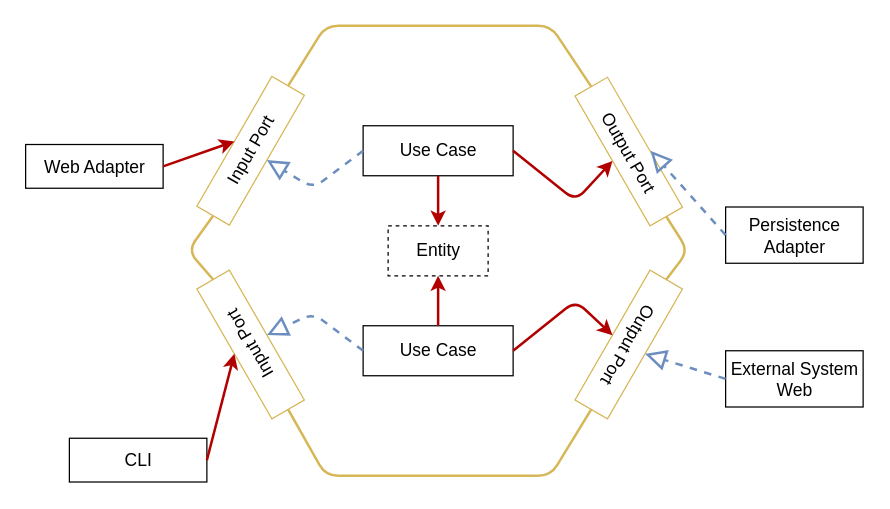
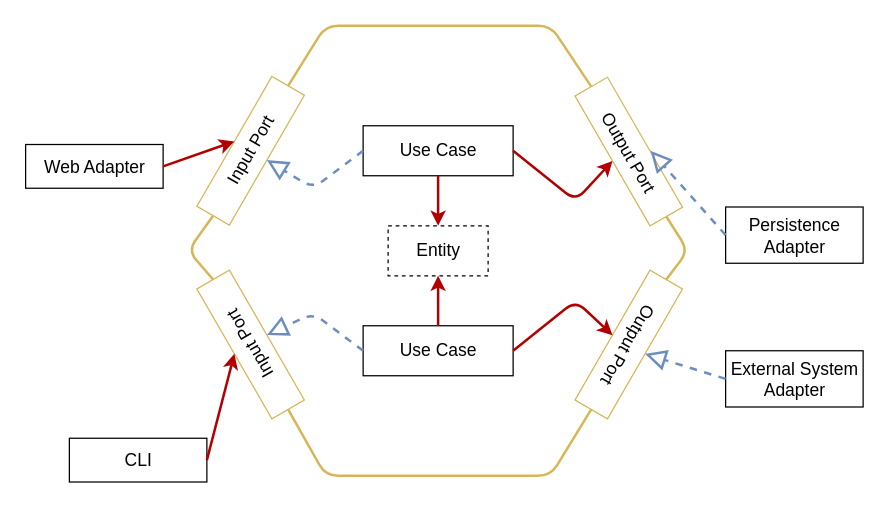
node "External SystemWeb": label "External SystemWeb" -> "External SystemAdapter"
